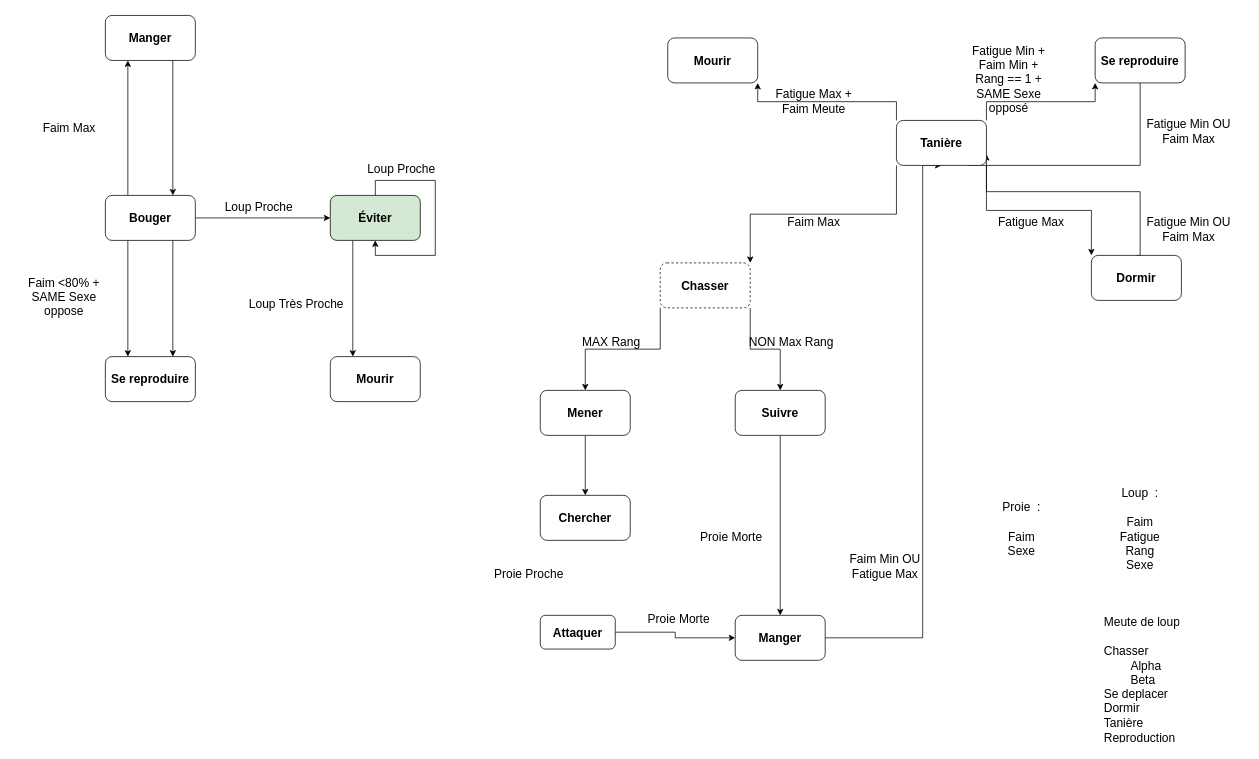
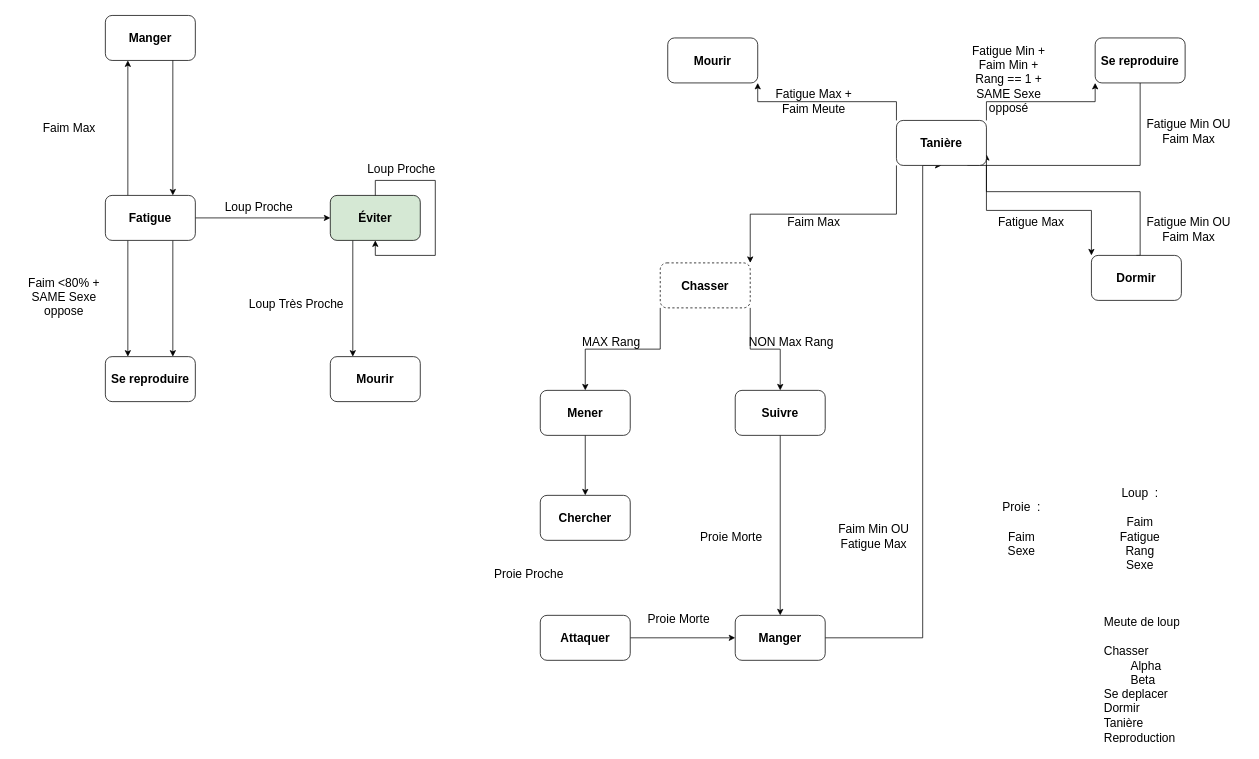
node "Bouger": label "Bouger" -> "Fatigue"
node "Faim Min OU Fatigue Max": moved (885, 567) -> (874, 537)
node "Attaquer": size 75x34 -> 90x45
